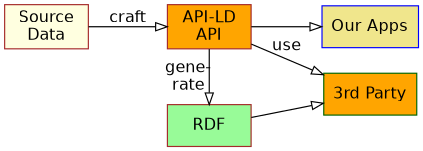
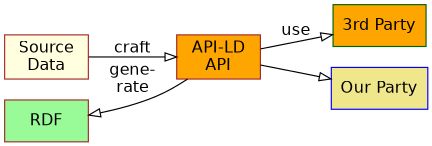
node "Our Apps": label "Our Apps" -> "Our Party"
edge "RDF" -> "3rd Party": removed
